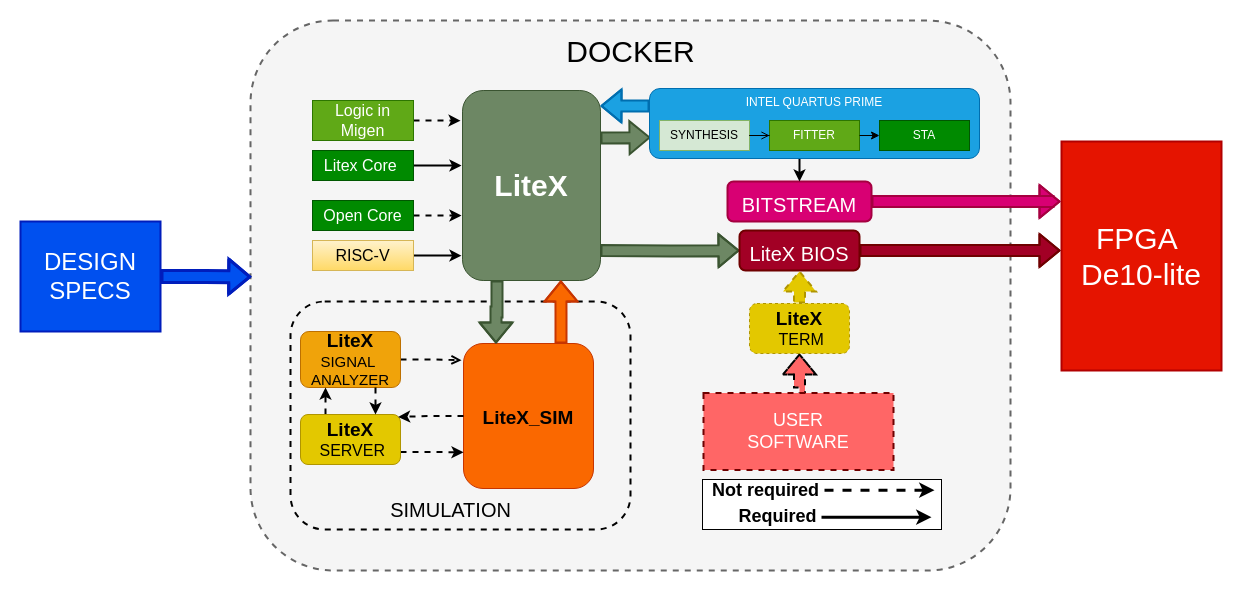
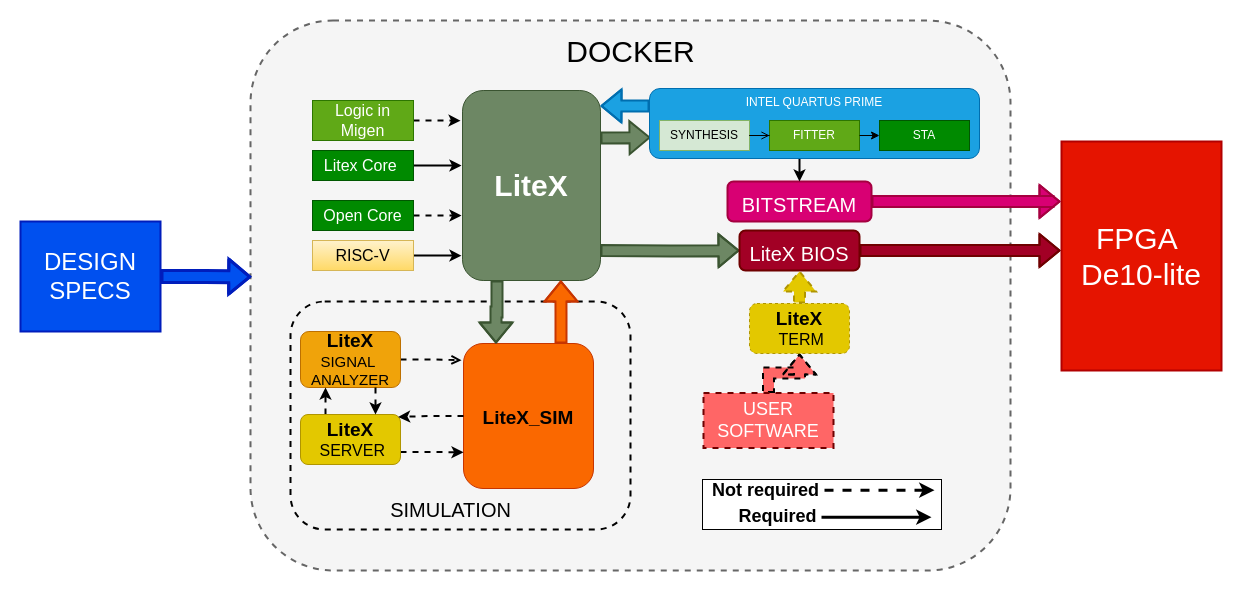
node "USER SOFTWARE": size 190x77 -> 130x55
